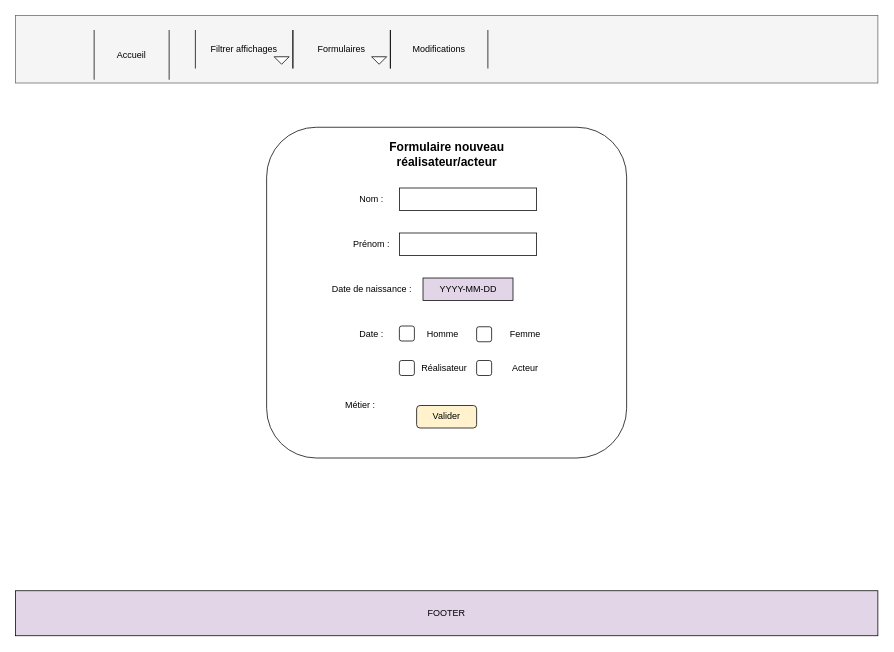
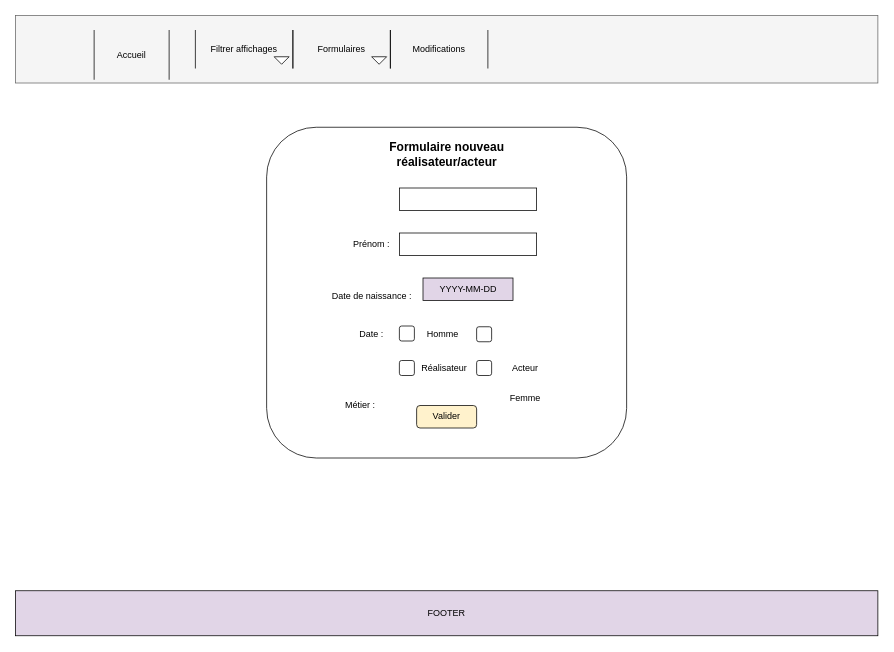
node "Nom :": removed
node "Date de naissance :": moved (372, 289) -> (372, 297)
node "Femme": moved (525, 334) -> (525, 398)
